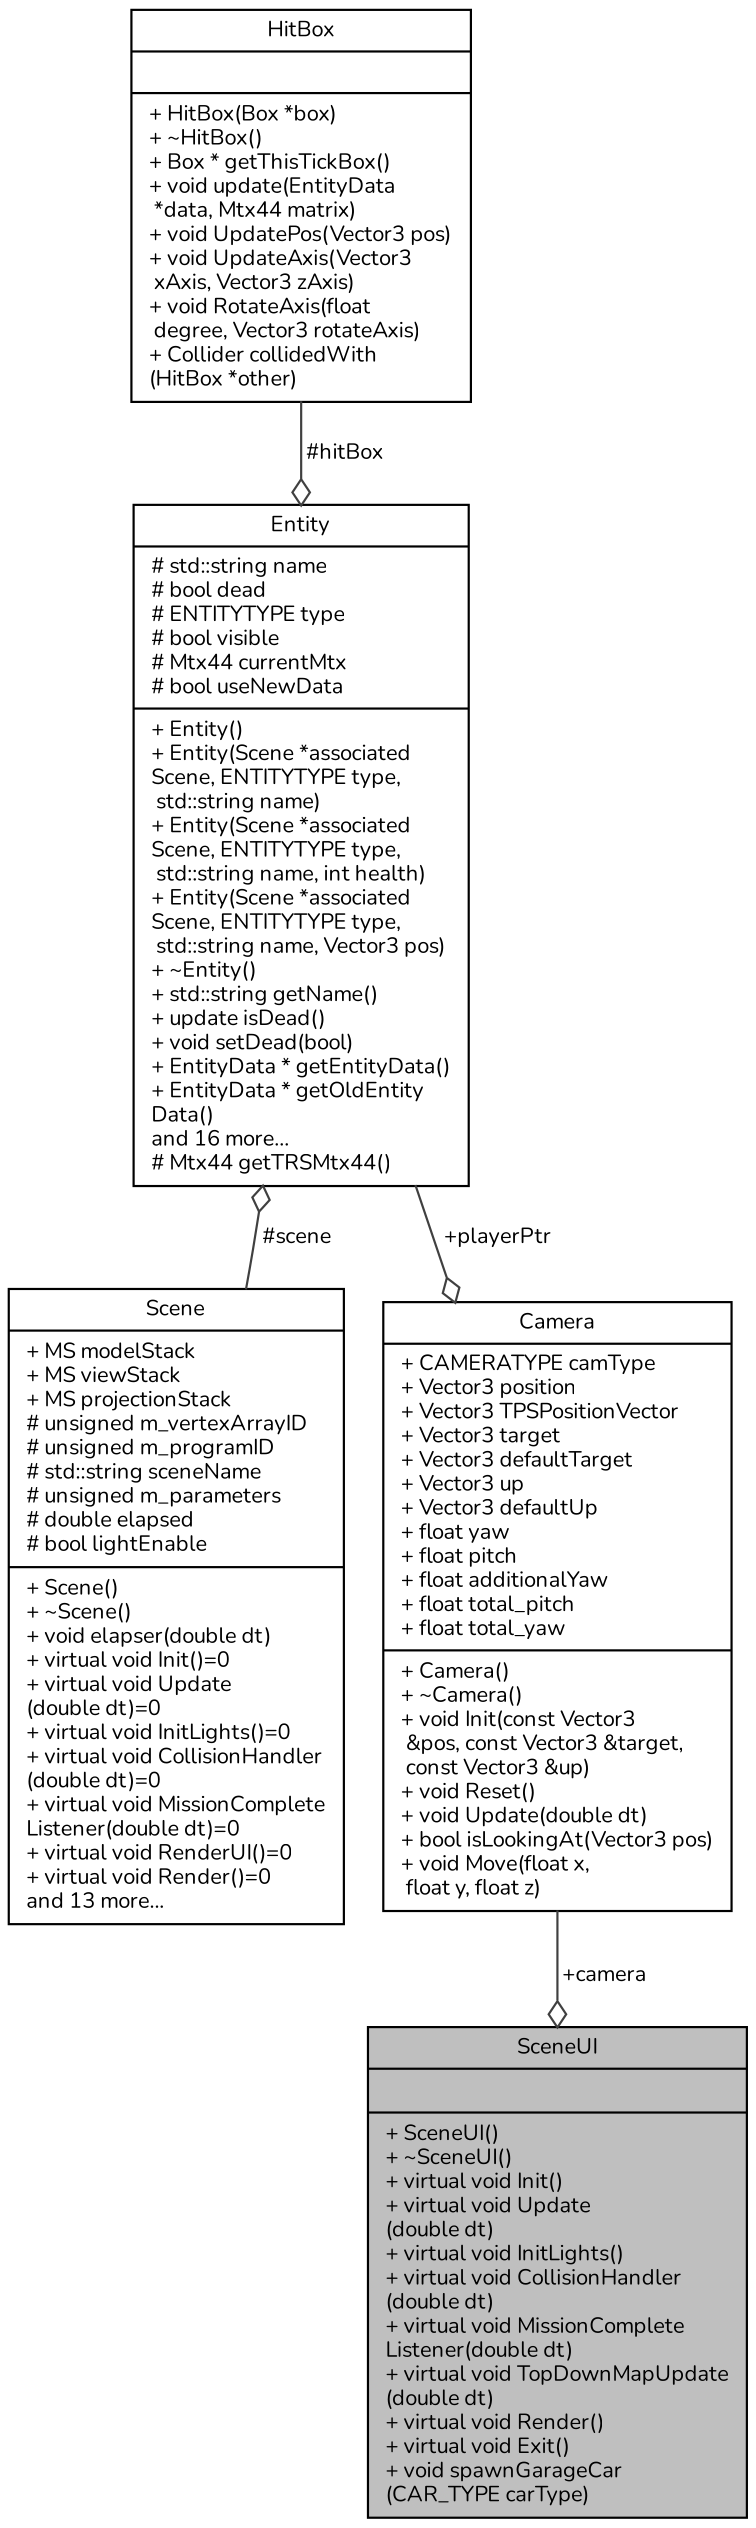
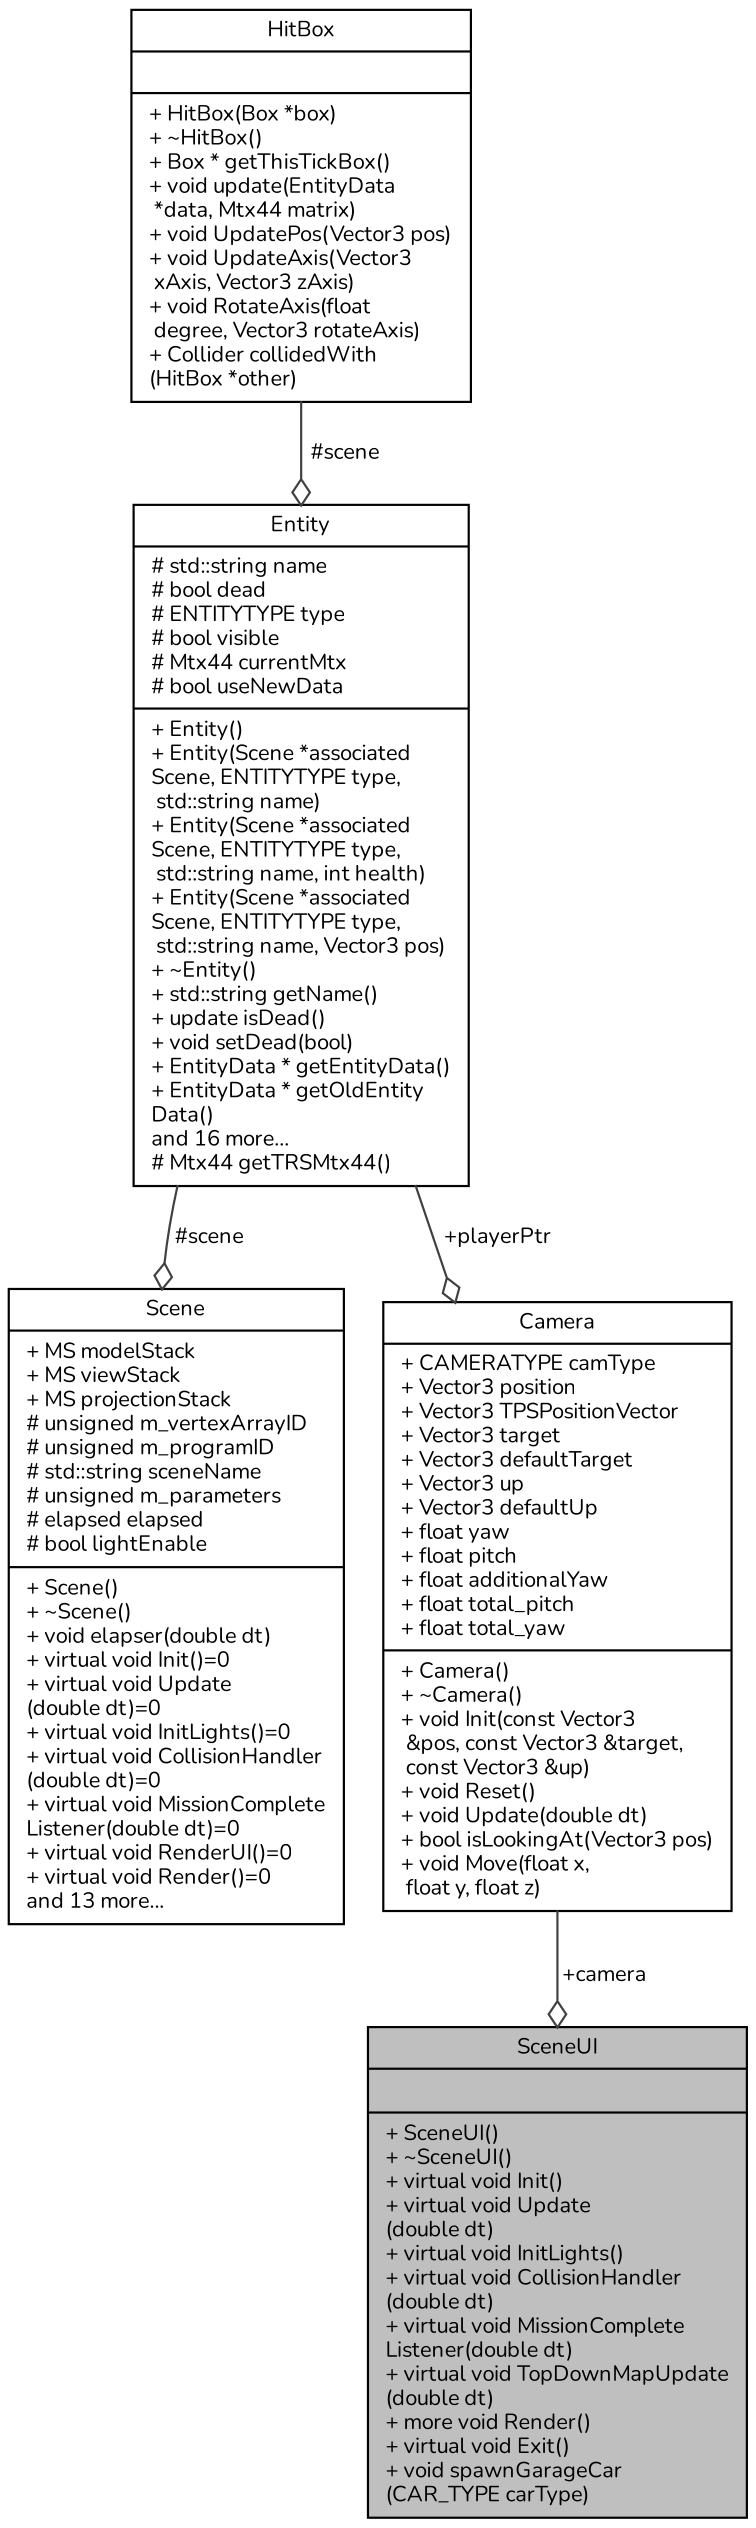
edge "HitBox" -> "Entity": label " #hitBox" -> " #scene"
edge "Scene" -> "Entity": reversed
node "Scene": text "# double elapsed" -> "# elapsed elapsed"
node "SceneUI": text "+ virtual void Render()" -> "+ more void Render()"
